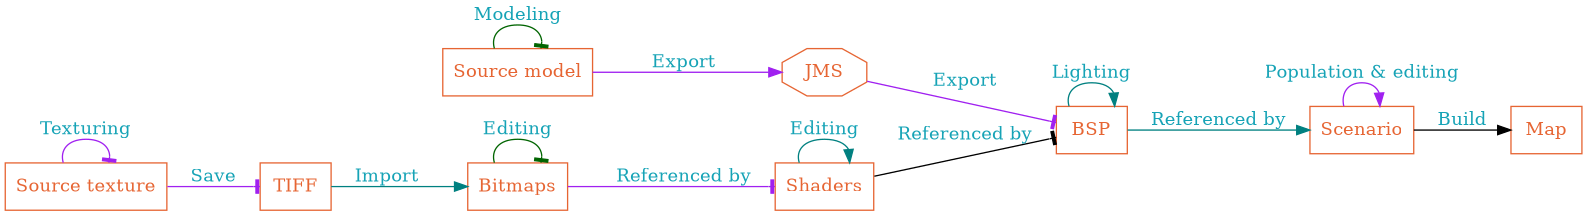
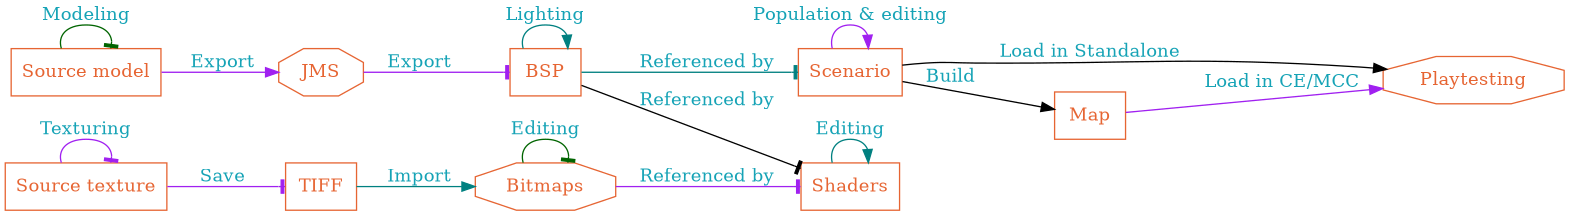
node "Playtesting": added
edge "BSP" -> "Scenario": arrowhead normal -> tee
edge "Shaders" -> "BSP": reversed
node "Bitmaps": shape box -> octagon
